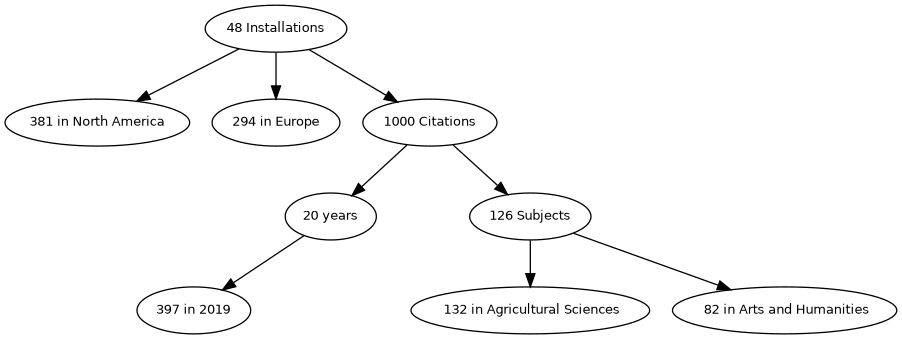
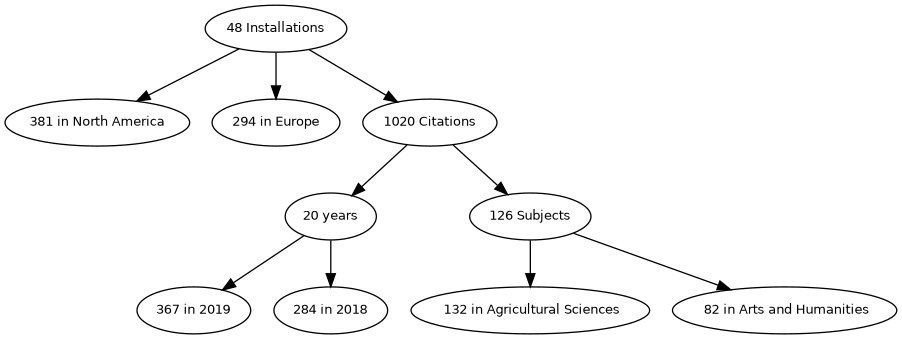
node "1000 Citations": label "1000 Citations" -> "1020 Citations"
node "397 in 2019": label "397 in 2019" -> "367 in 2019"
node "284 in 2018": added
